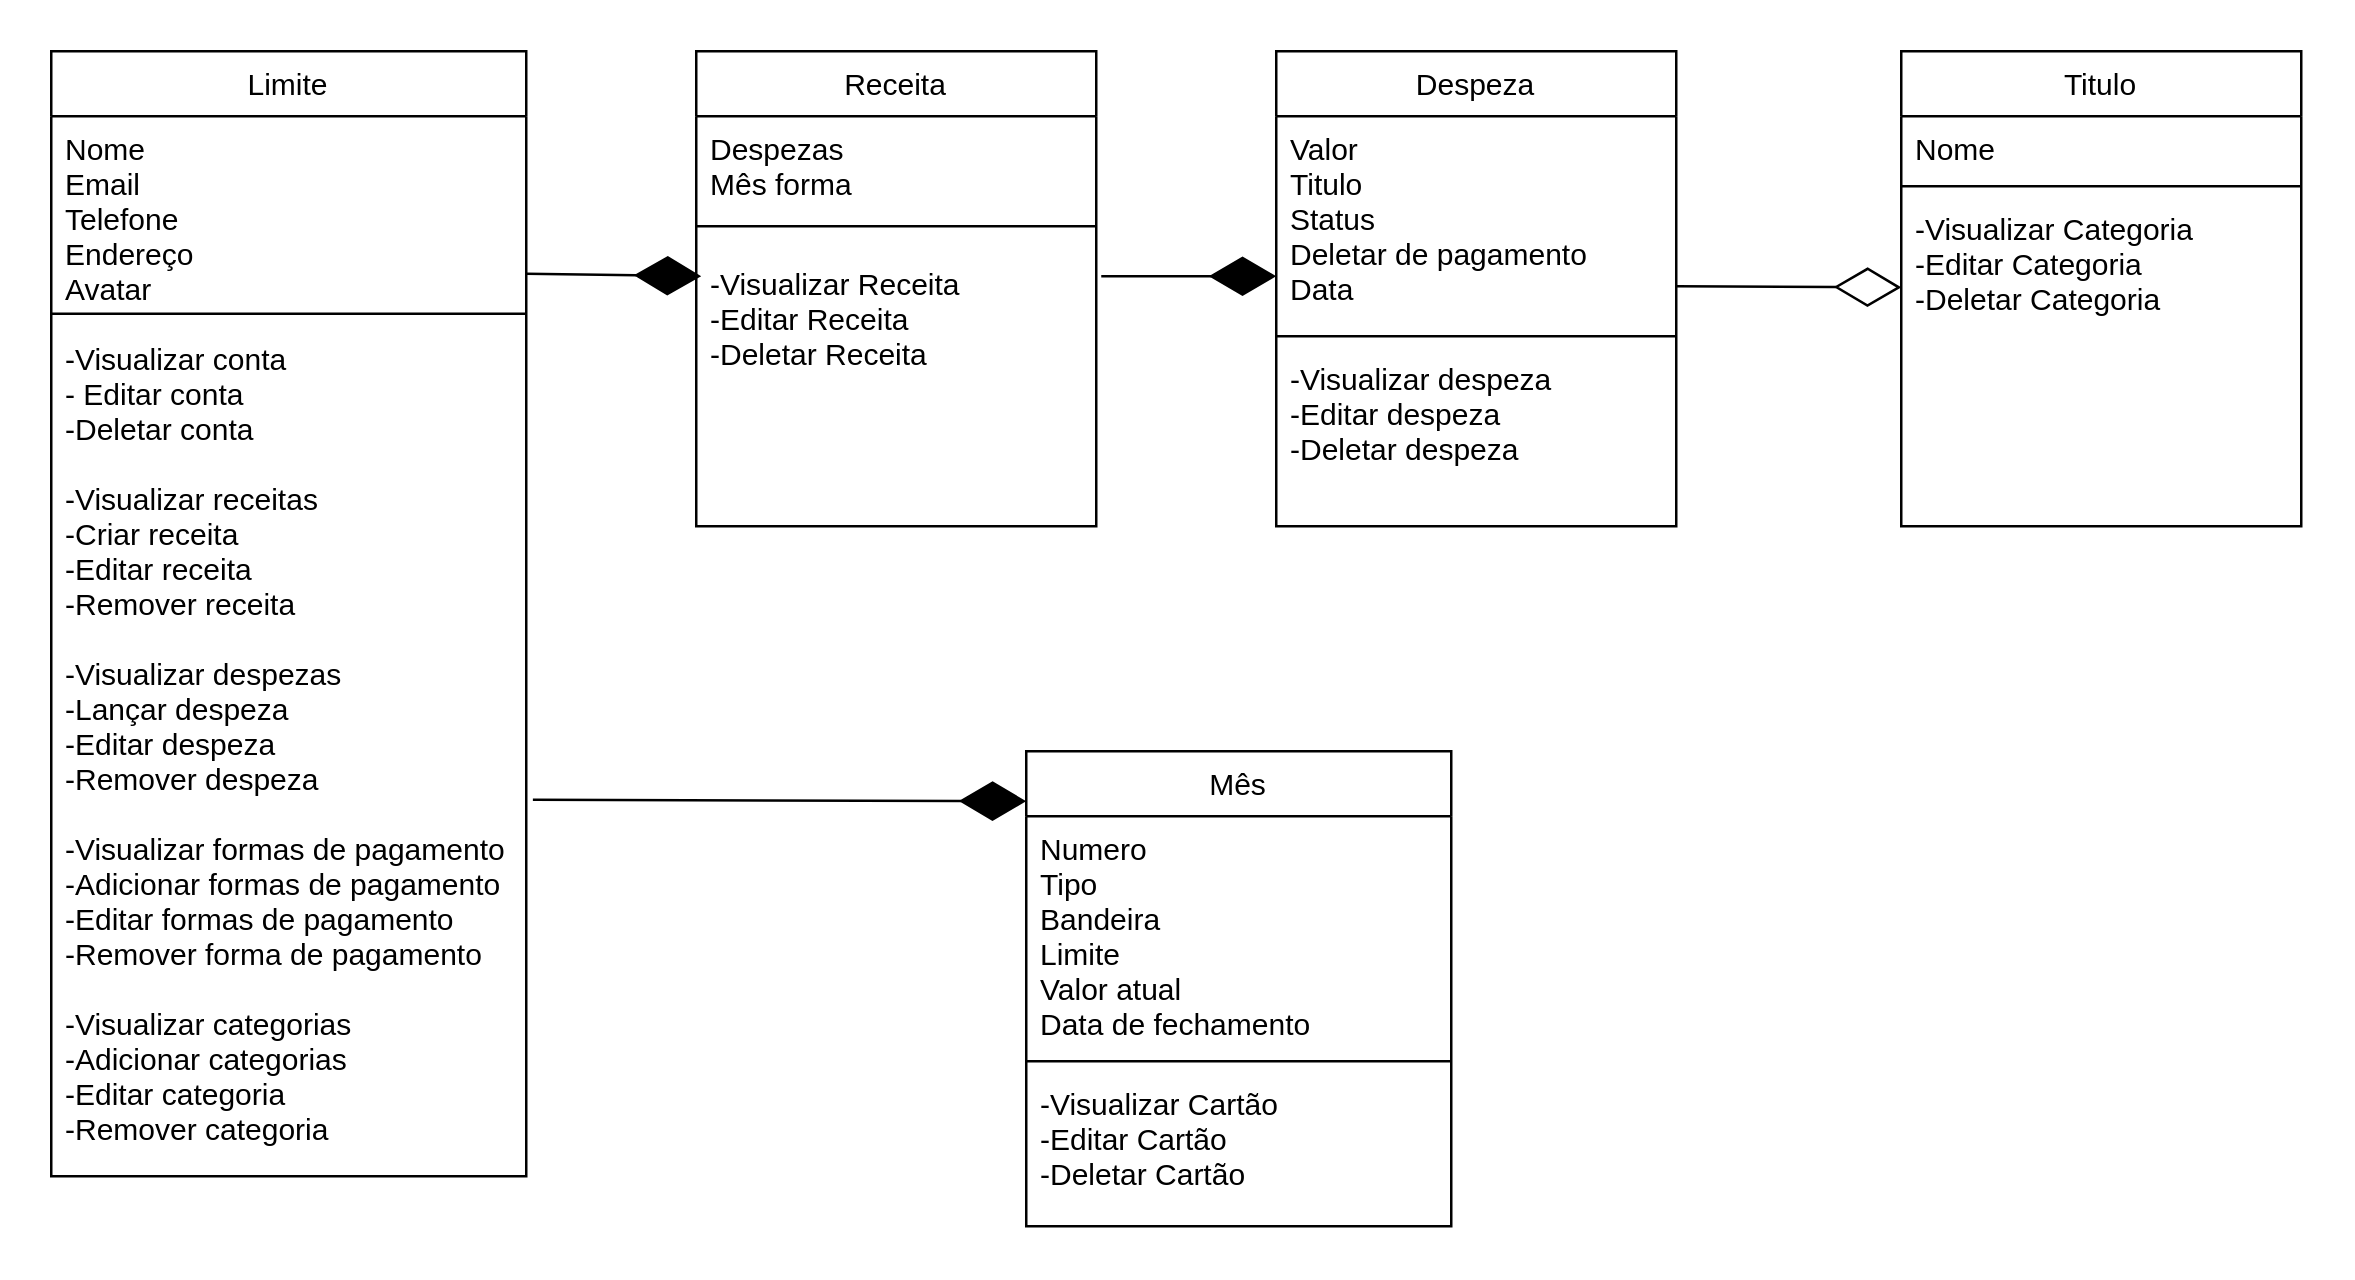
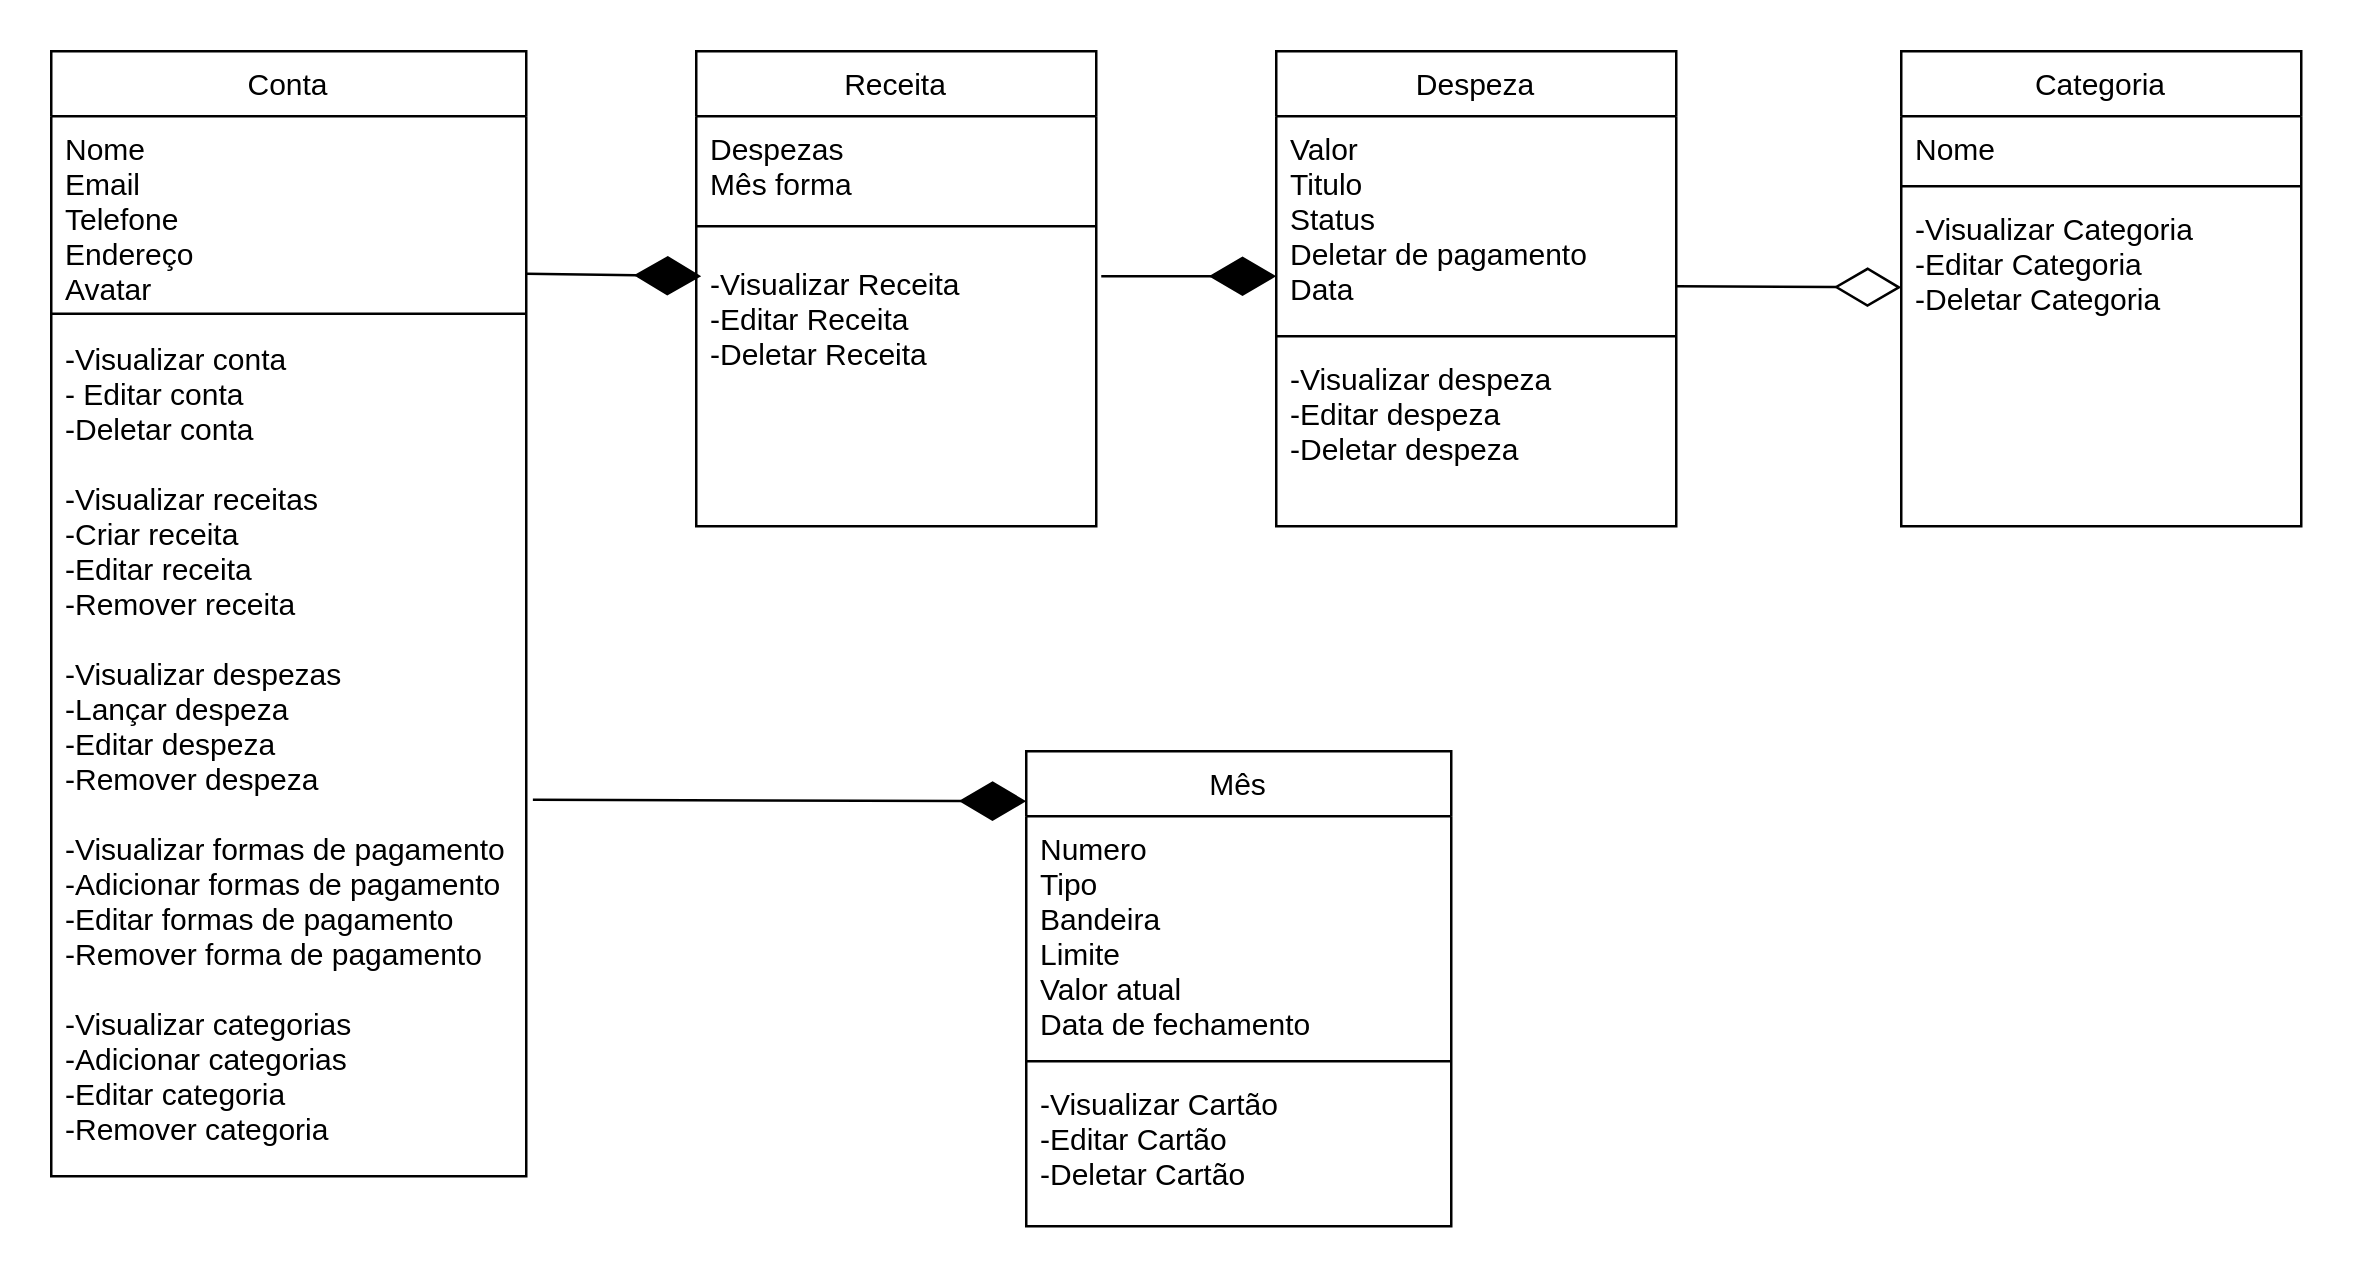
node "Limite": label "Limite" -> "Conta"
node "Titulo": label "Titulo" -> "Categoria"
